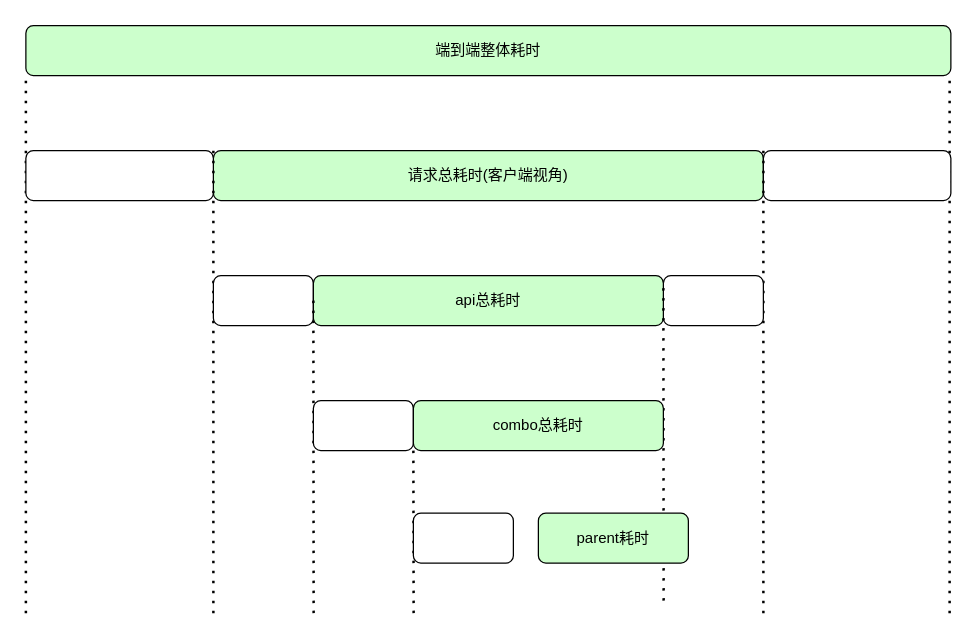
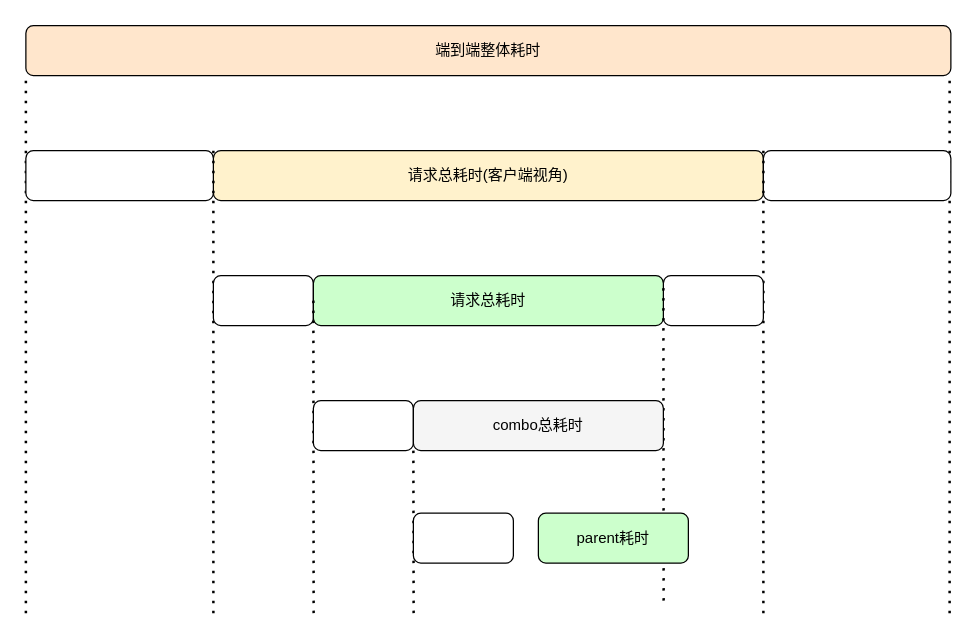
node "端到端整体耗时": fillcolor #ccffcc -> #ffe6cc
node "请求总耗时(客户端视角)": fillcolor #ccffcc -> #fff2cc
node "api总耗时": label "api总耗时" -> "请求总耗时"
node "combo总耗时": fillcolor #ccffcc -> #f5f5f5
